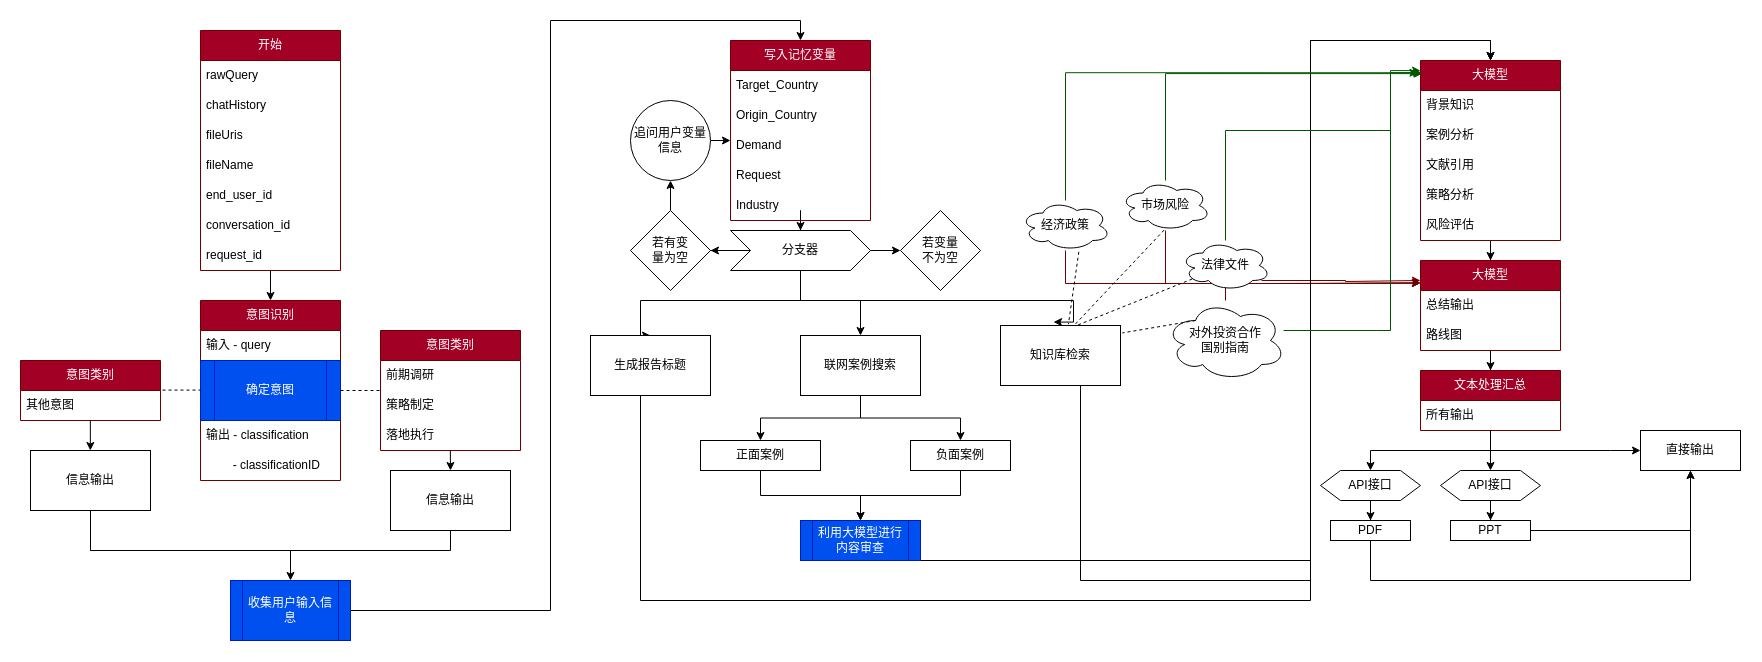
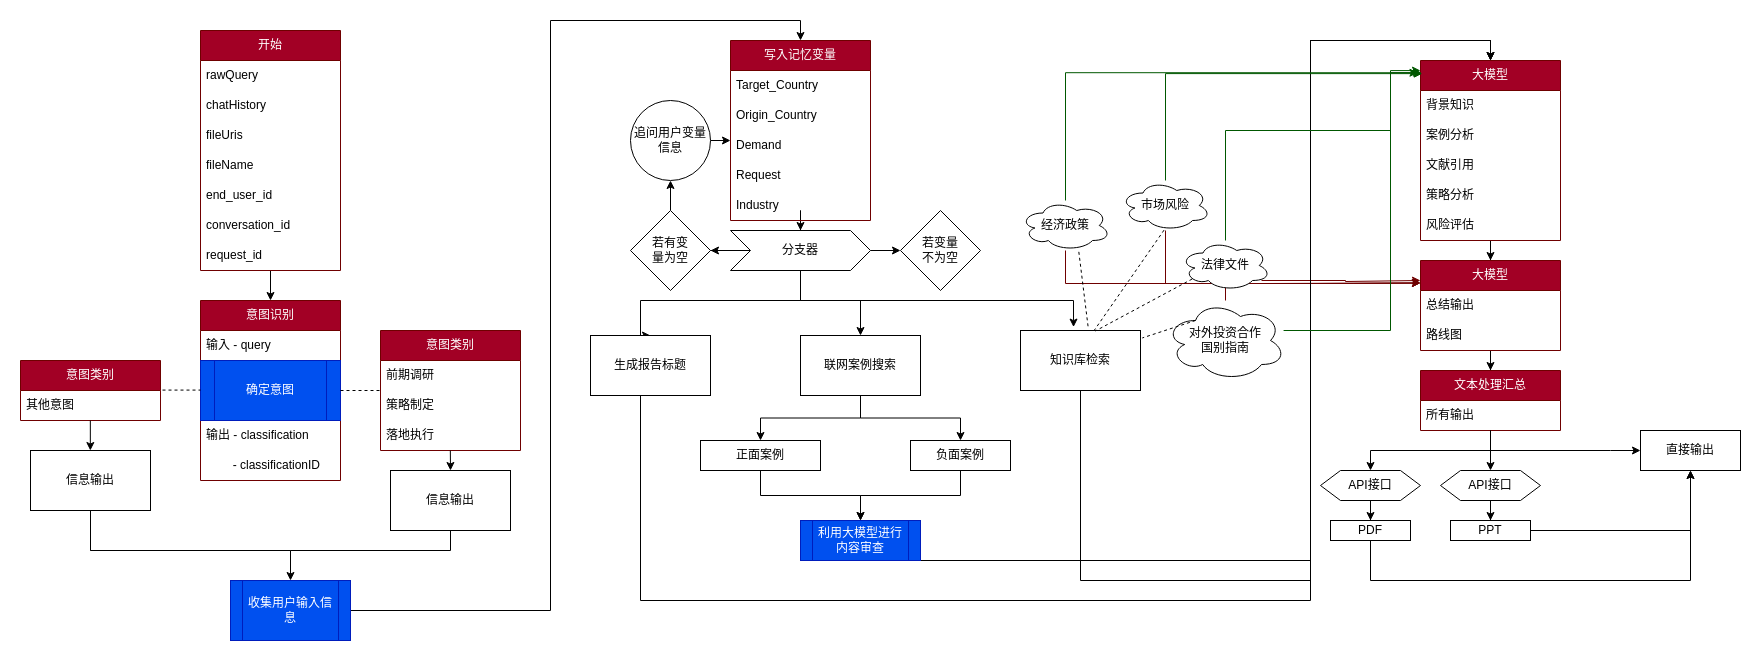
node "知识库检索": moved (1061, 356) -> (1081, 361)
